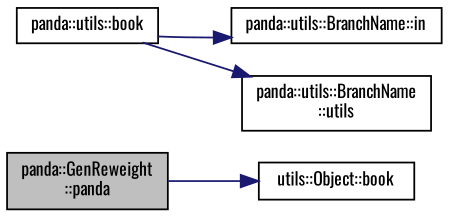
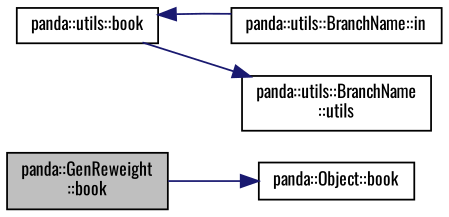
edge "panda::utils::book" -> "panda::utils::BranchName::in": reversed
node "panda::GenReweight ::panda": label "panda::GenReweight ::panda" -> "panda::GenReweight ::book"
node "utils::Object::book": label "utils::Object::book" -> "panda::Object::book"
